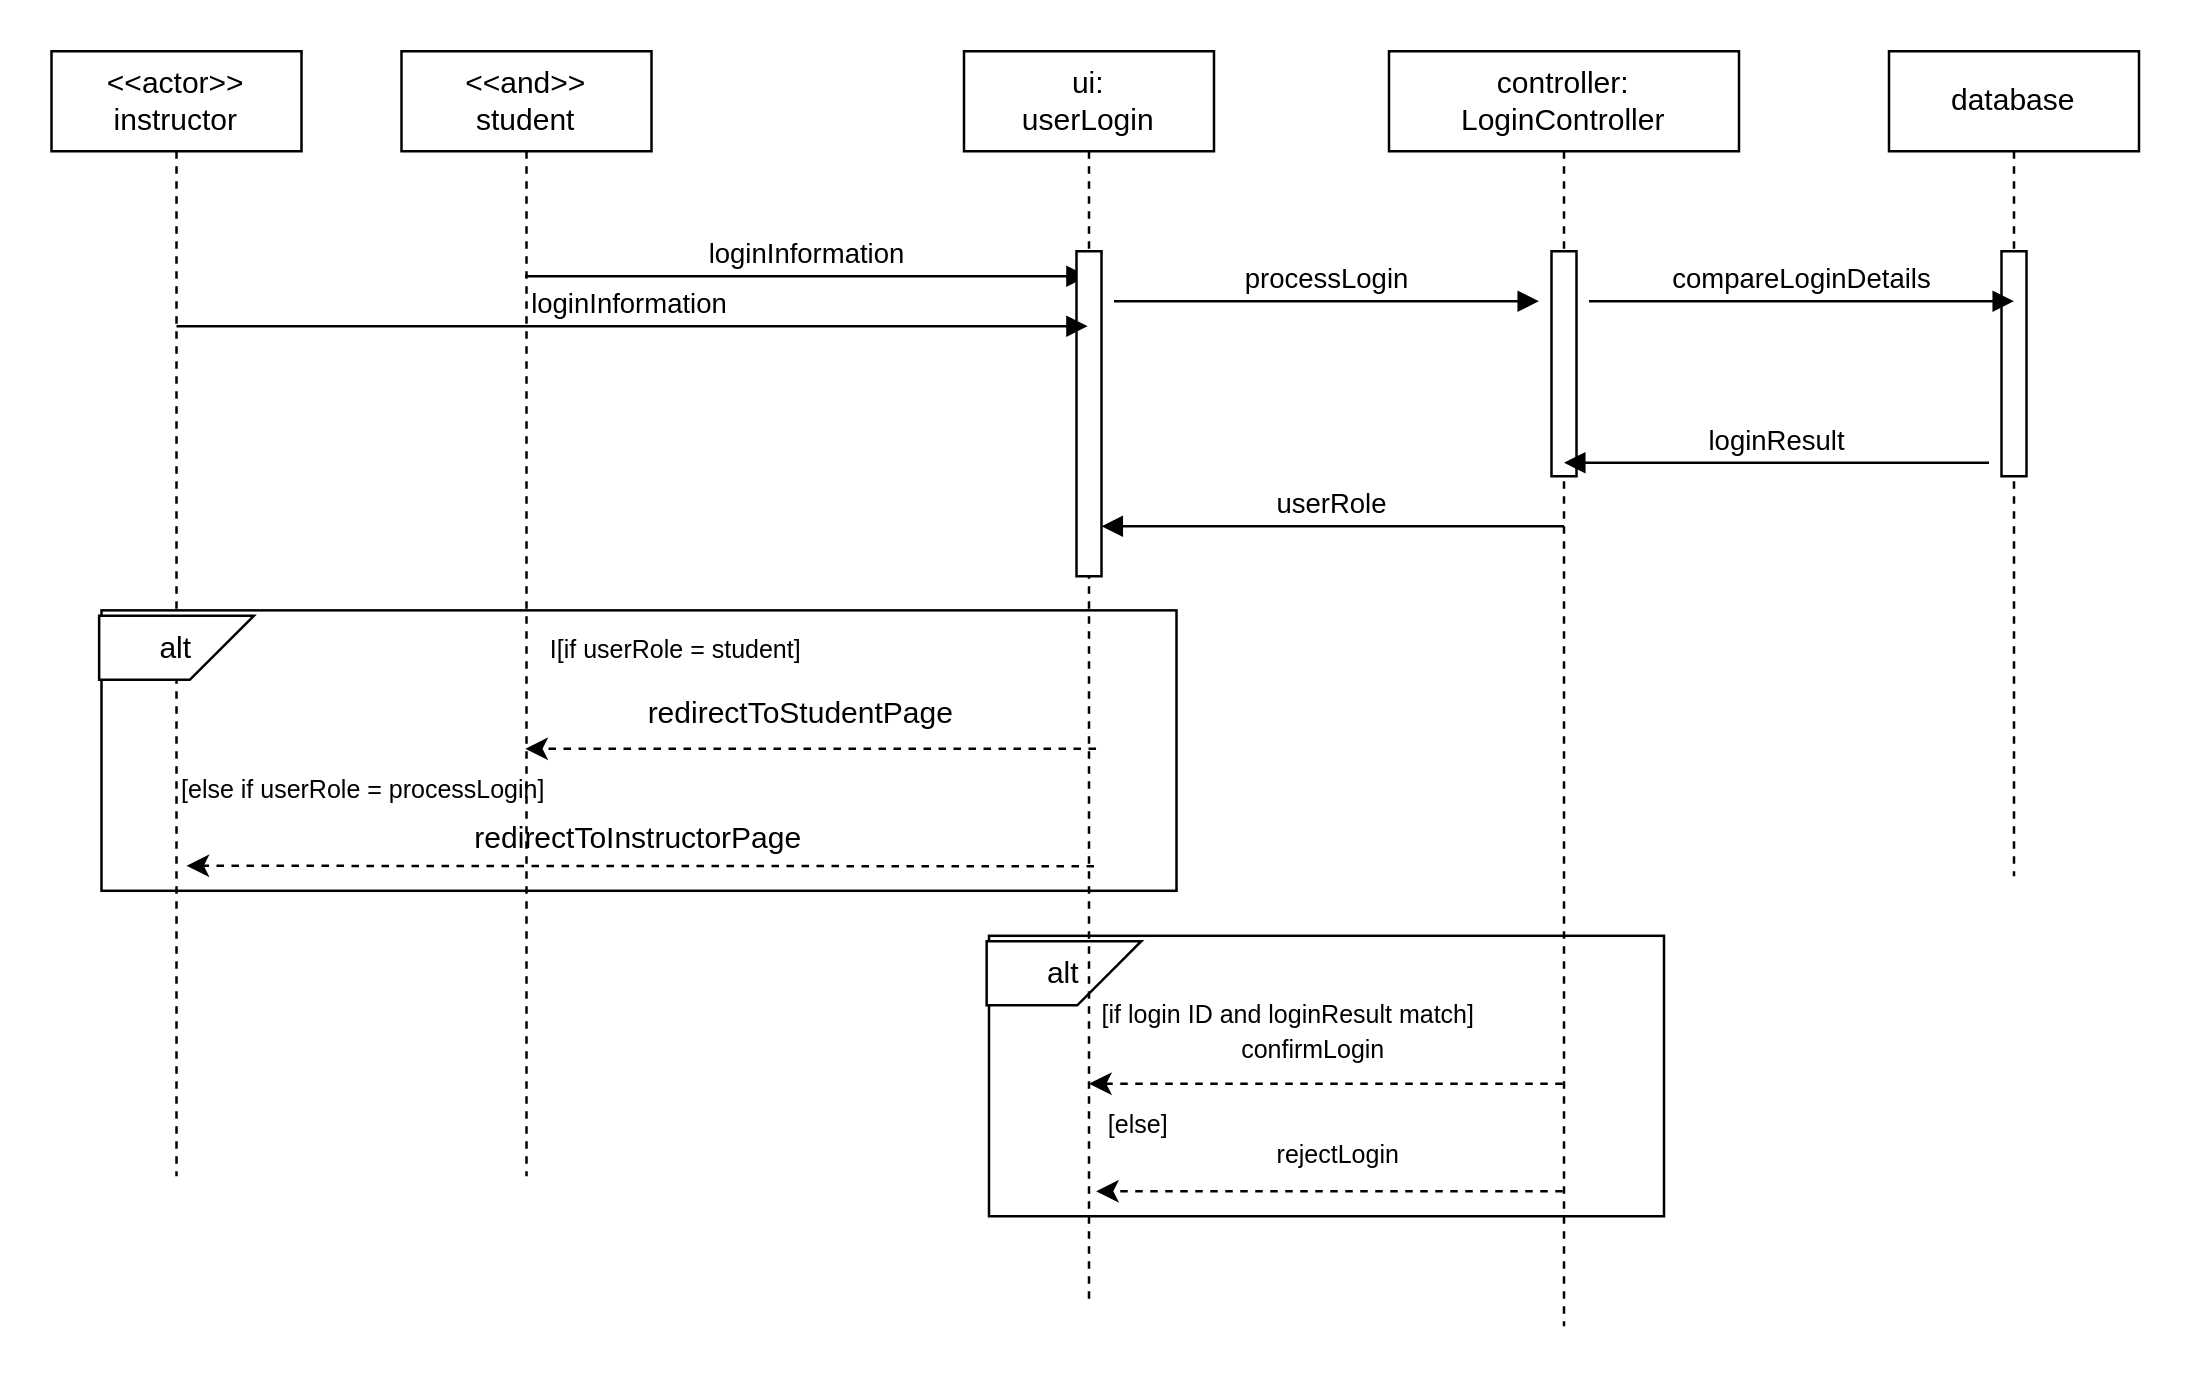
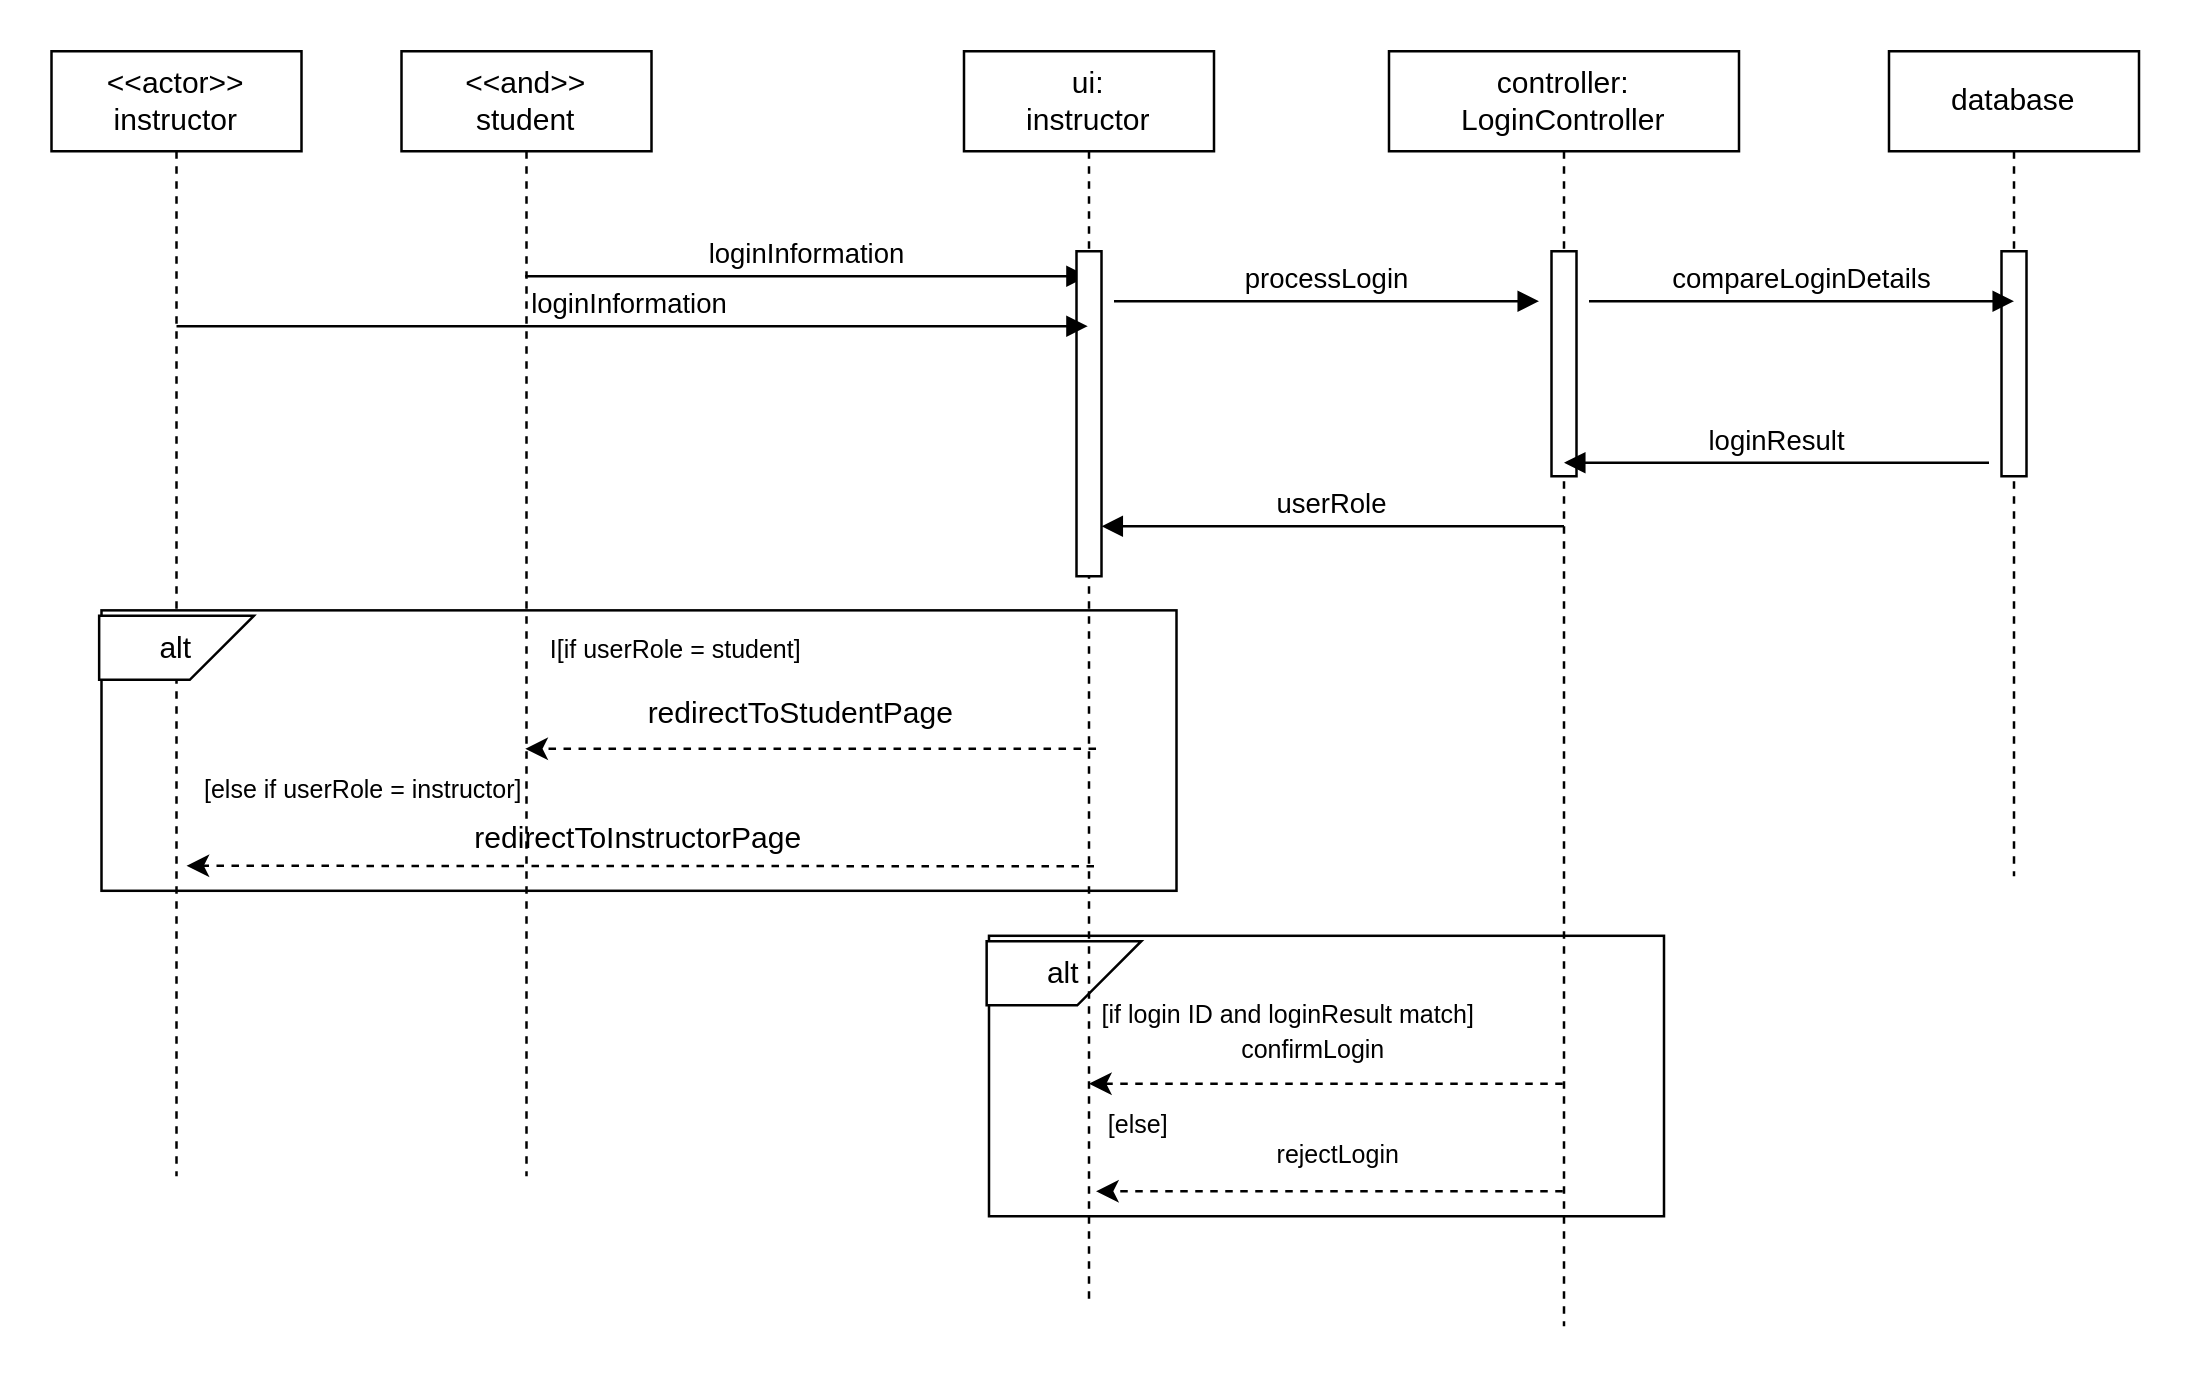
node "ui: userLogin": label "ui: userLogin" -> "ui: instructor"
node "[else if userRole = processLogin]": label "[else if userRole = processLogin]" -> "[else if userRole = instructor]"
